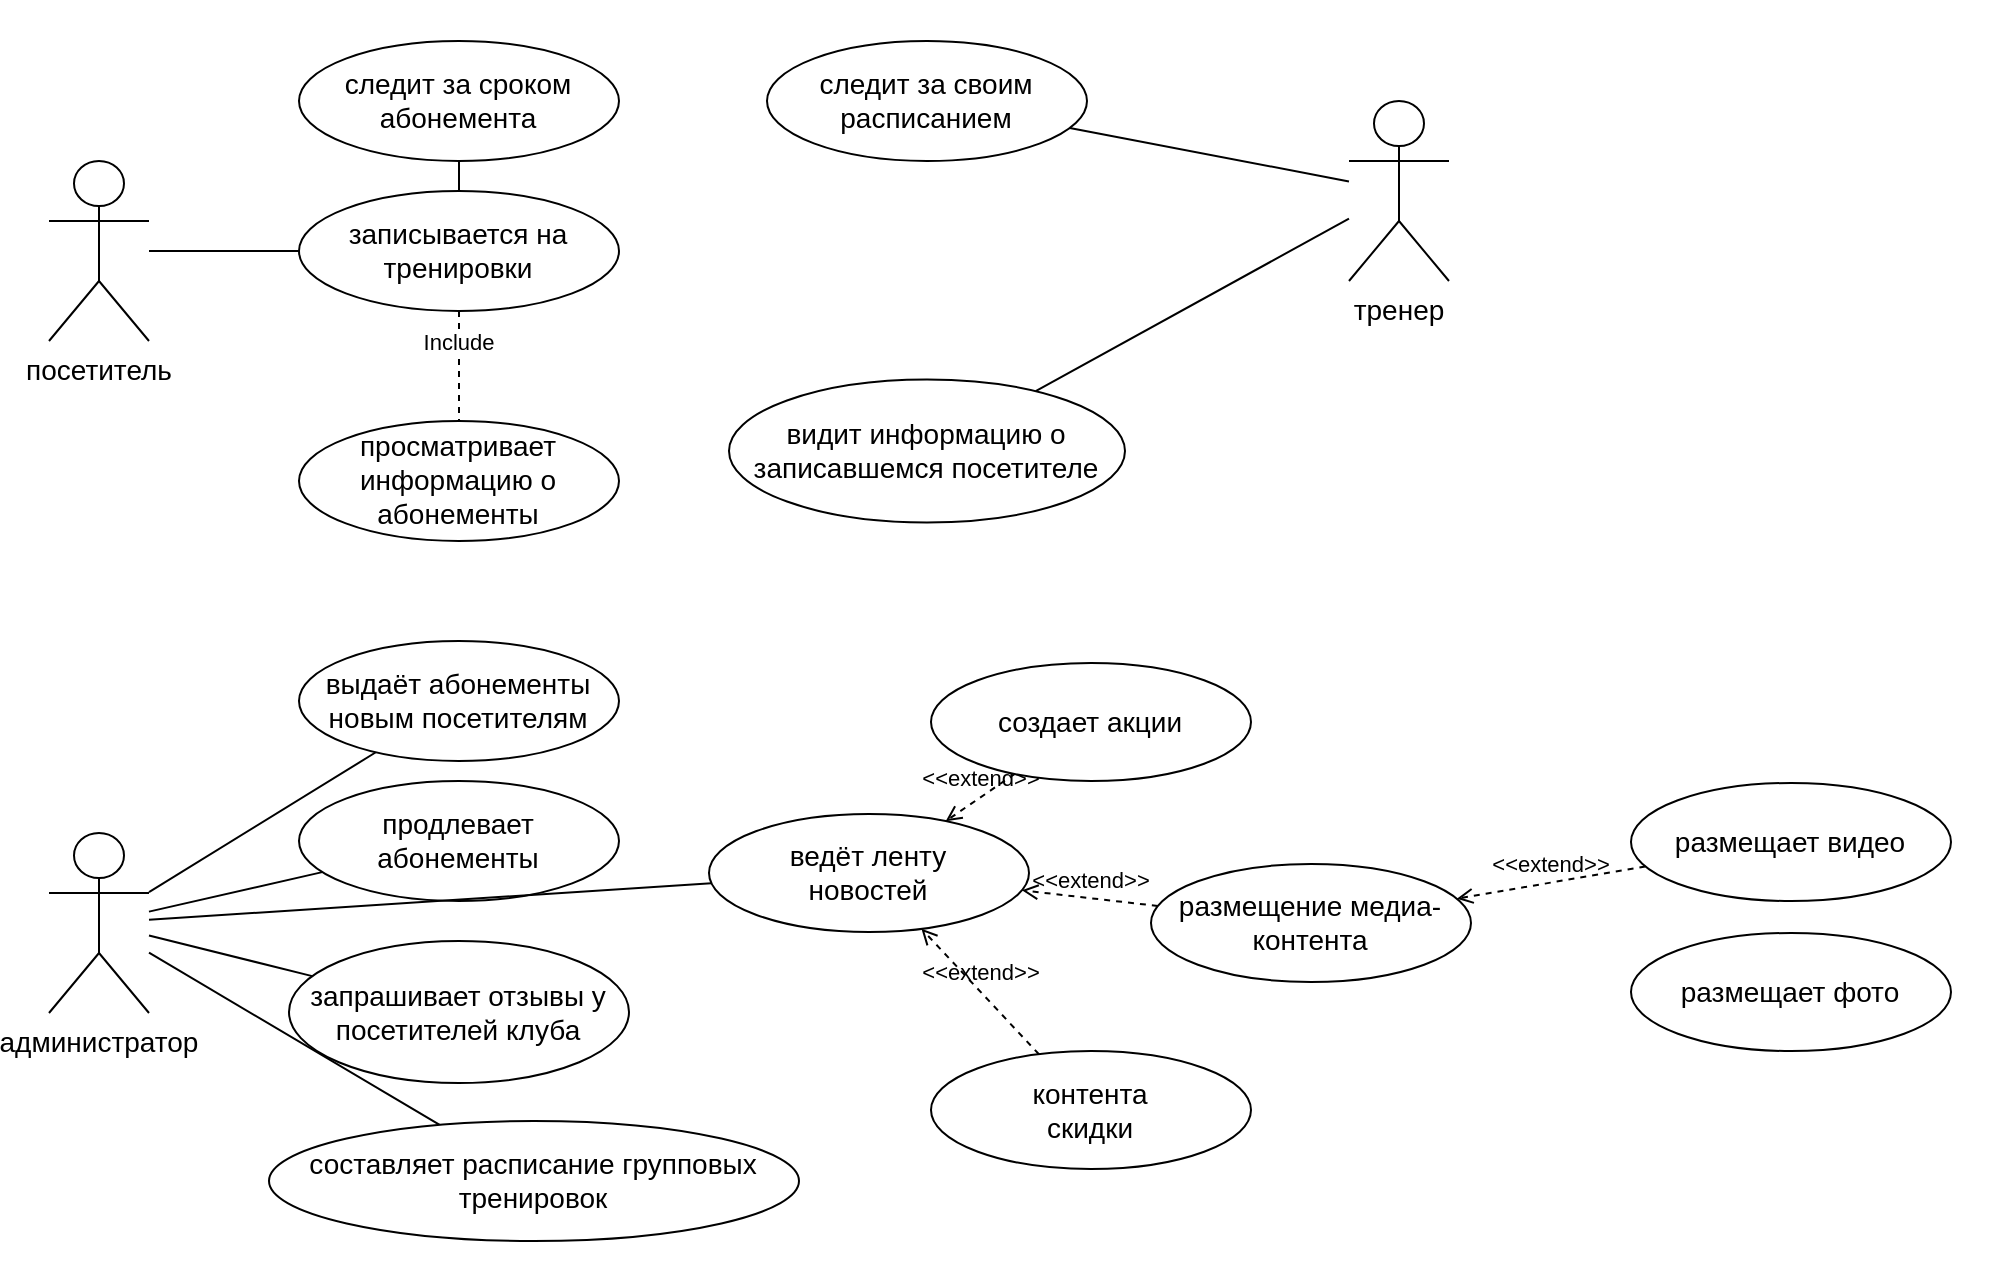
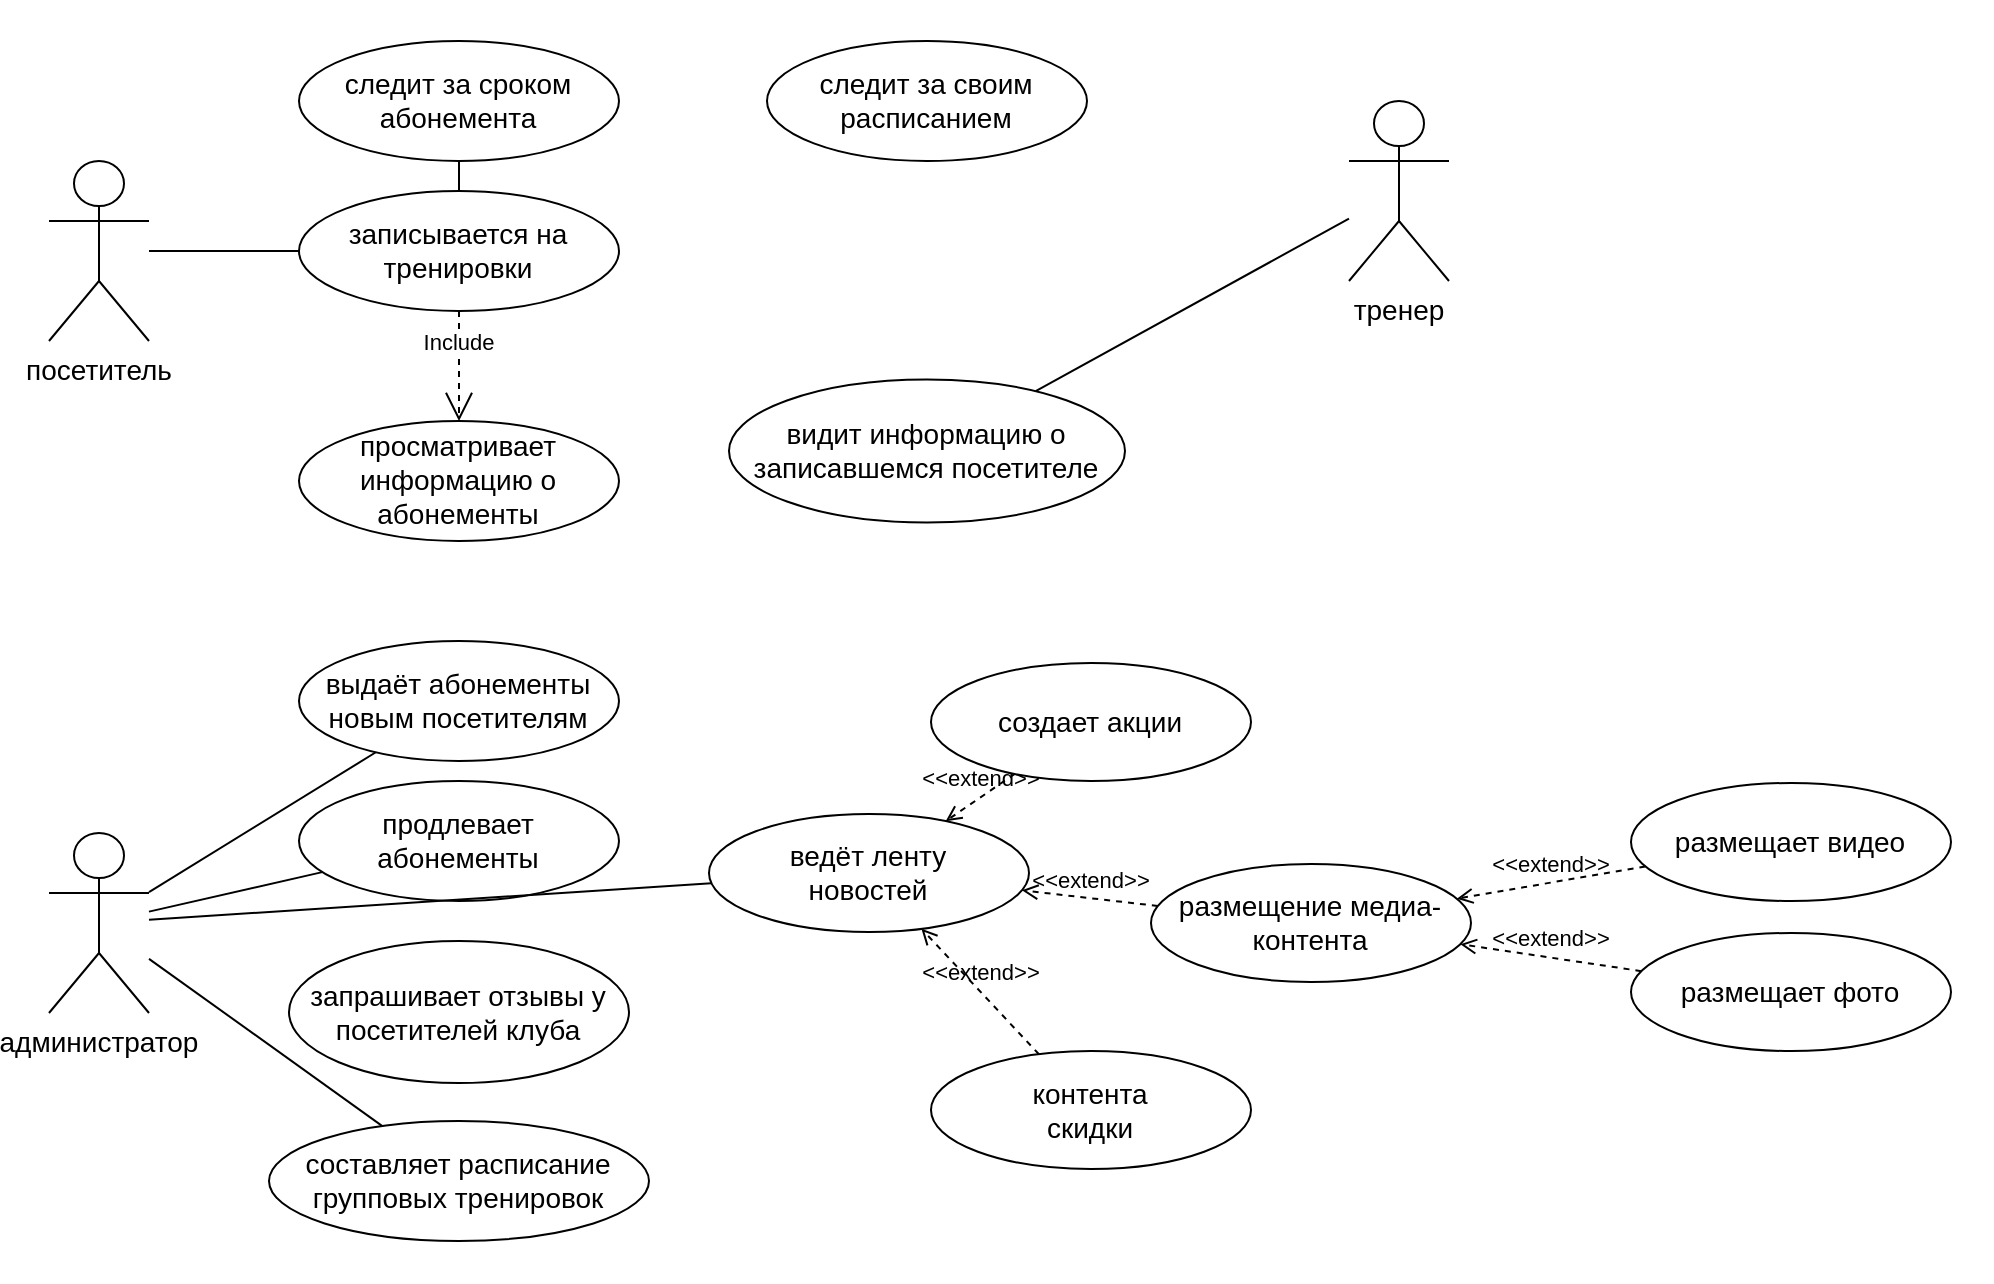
edge "следит за своим расписанием" -- "тренер": removed
edge "записывается на тренировки" -- "просматривает информацию о абонементы": arrowhead none -> open
edge "администратор" -- "запрашивает отзывы у посетителей клуба": removed
edge "размещает фото" -> "размещение медиа-контента": added, label "<<extend>>"
node "составляет расписание групповых тренировок": size 530x120 -> 380x120
